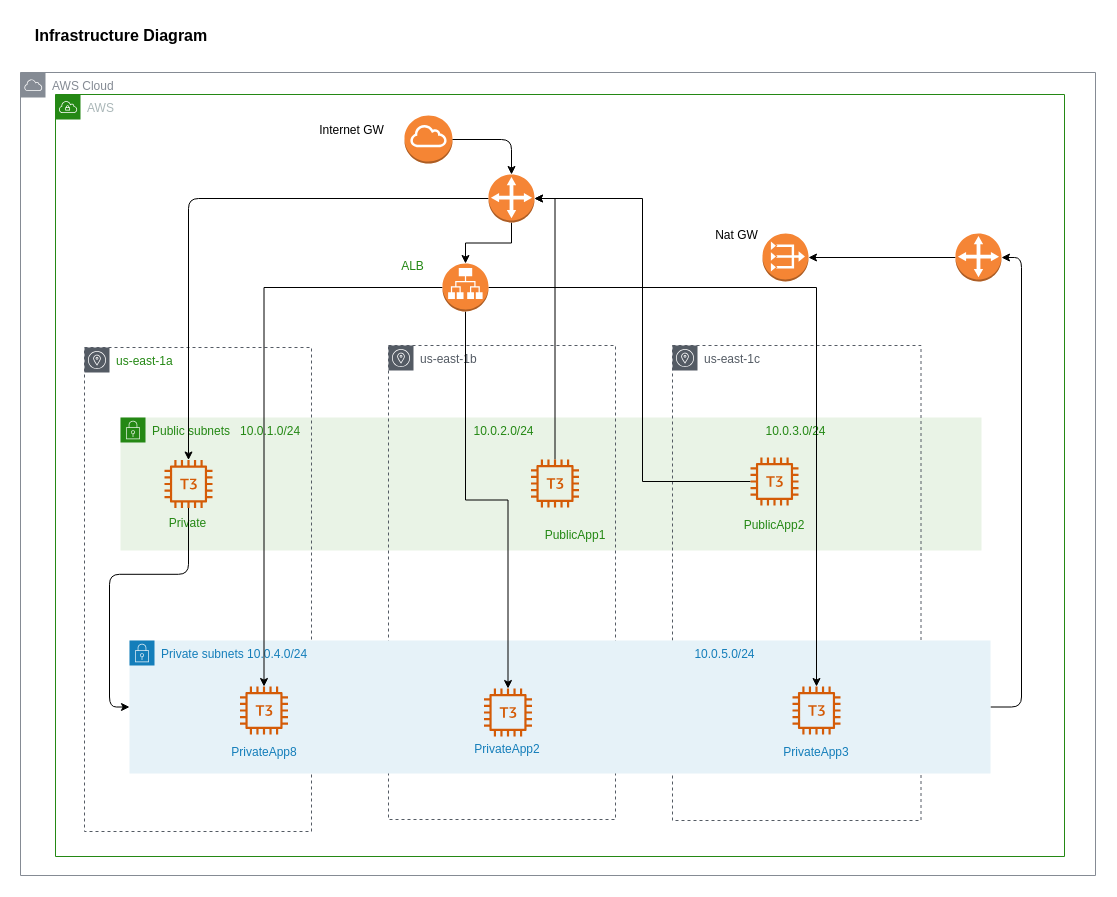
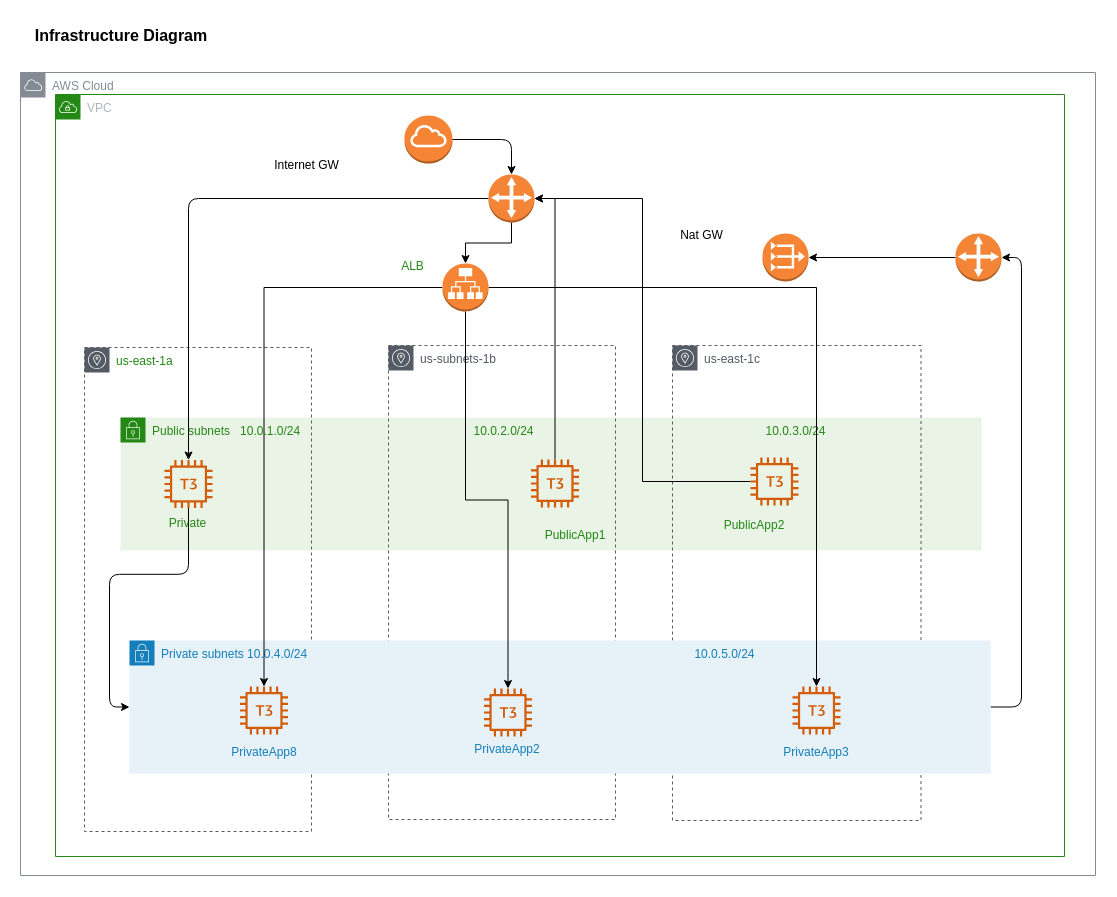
node "AWS": label "AWS" -> "VPC"
node "Internet GW": moved (352, 131) -> (307, 166)
node "Nat GW": moved (737, 236) -> (702, 236)
node "us-east-1b": label "us-east-1b" -> "us-subnets-1b"
node "PublicApp2": moved (775, 525) -> (755, 525)
